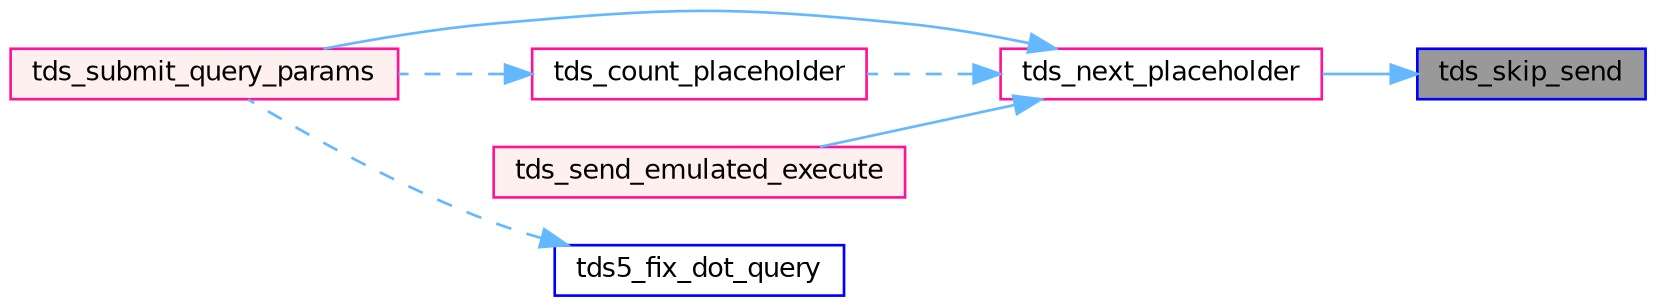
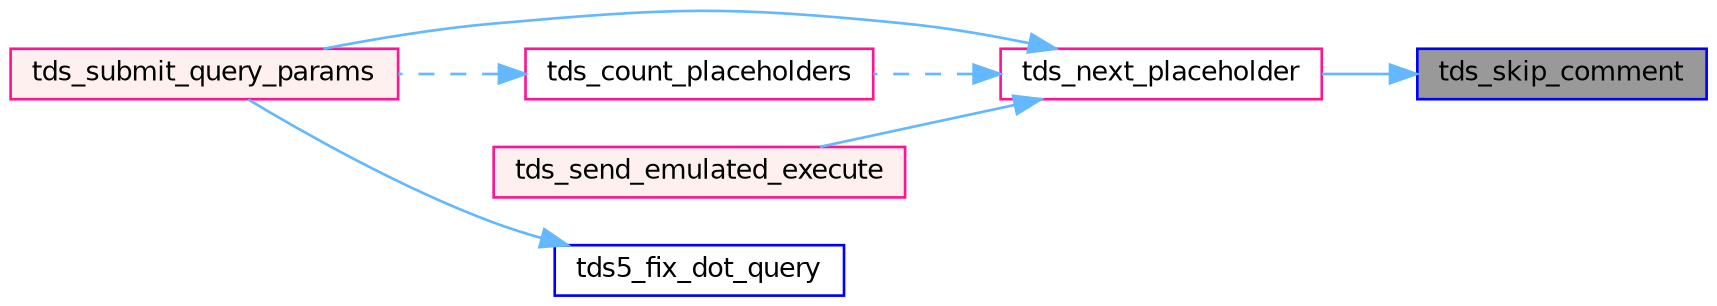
node "tds_count_placeholder": label "tds_count_placeholder" -> "tds_count_placeholders"
node "tds_skip_send": label "tds_skip_send" -> "tds_skip_comment"
edge "tds_submit_query_params" -> "tds5_fix_dot_query": style dashed -> solid
